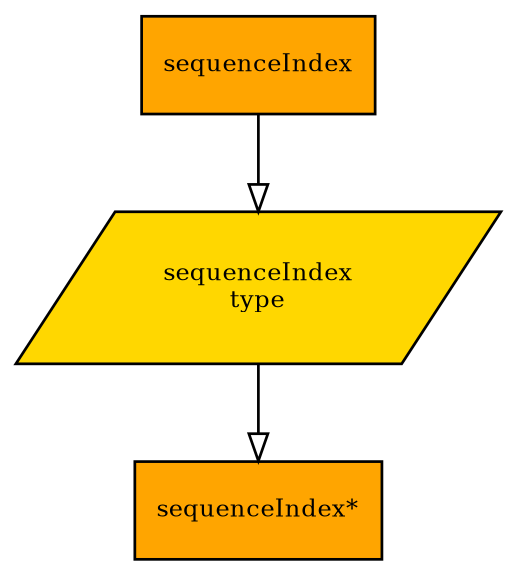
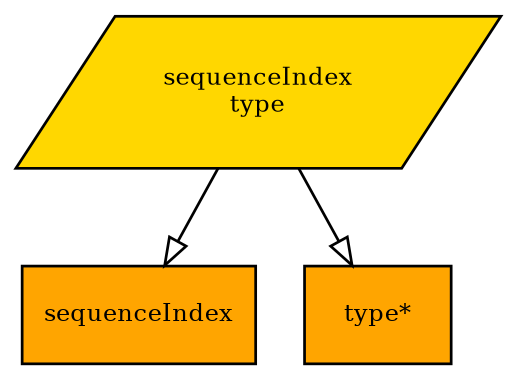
edge "sequenceIndex" -> "sequenceIndex type": reversed
node "sequenceIndex*": label "sequenceIndex*" -> "type*"
